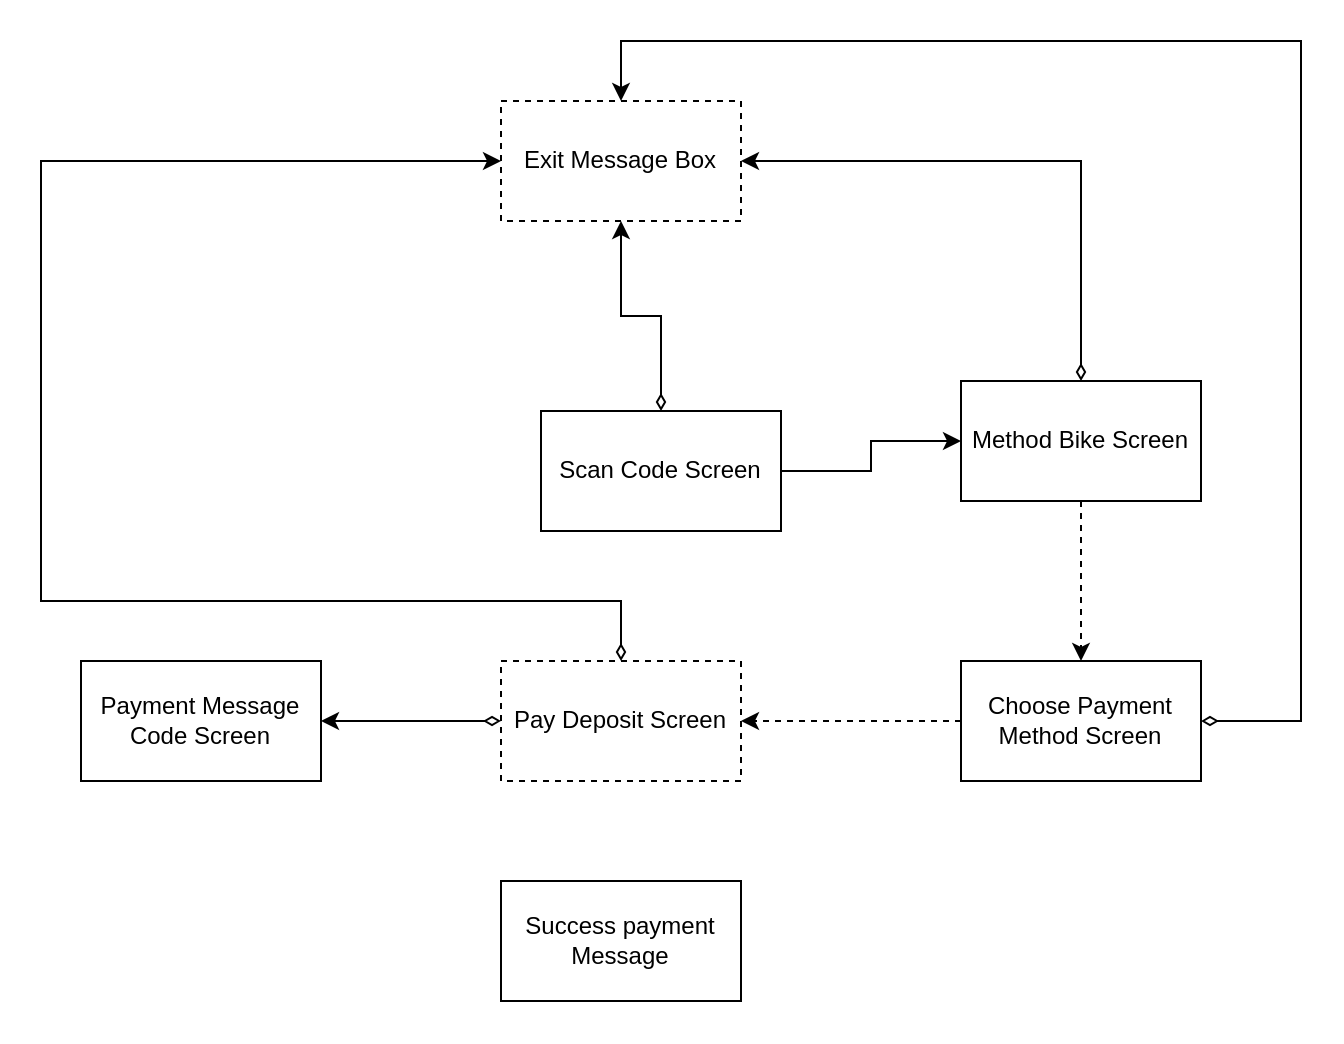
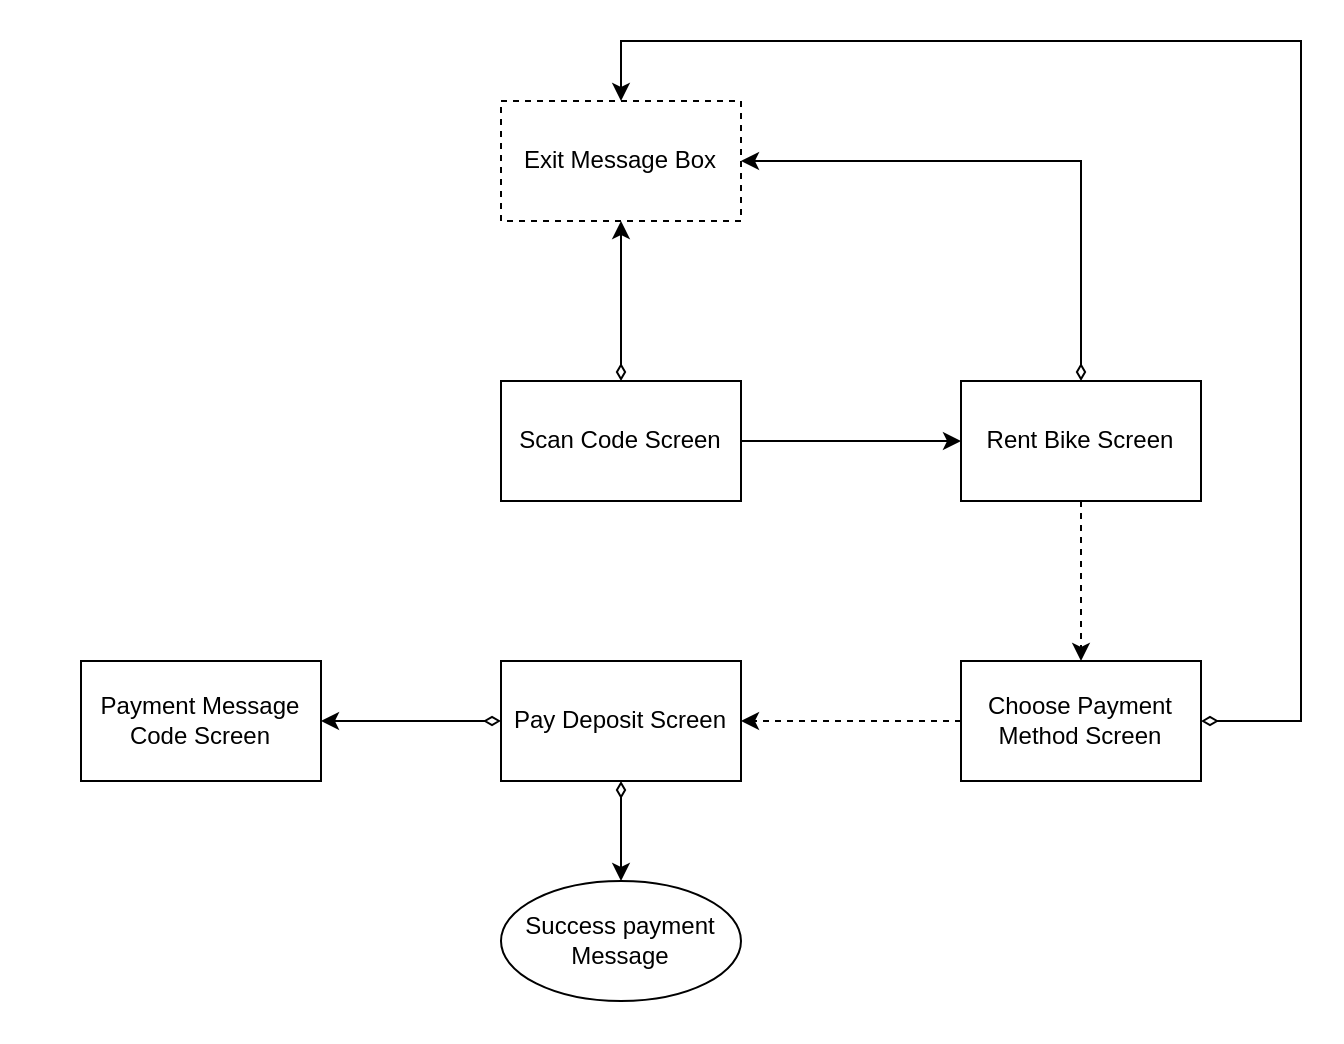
node "Method Bike Screen": label "Method Bike Screen" -> "Rent Bike Screen"
edge "Exit Message Box" -- "Pay Deposit Screen": removed
node "Scan Code Screen": moved (661, 471) -> (621, 441)
node "Pay Deposit Screen": style dashed -> solid
edge "Pay Deposit Screen" -- "Success payment Message": added
node "Success payment Message": shape rectangle -> ellipse
